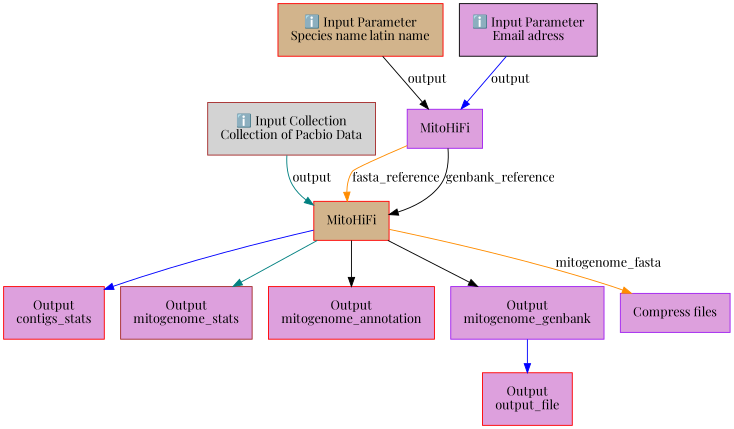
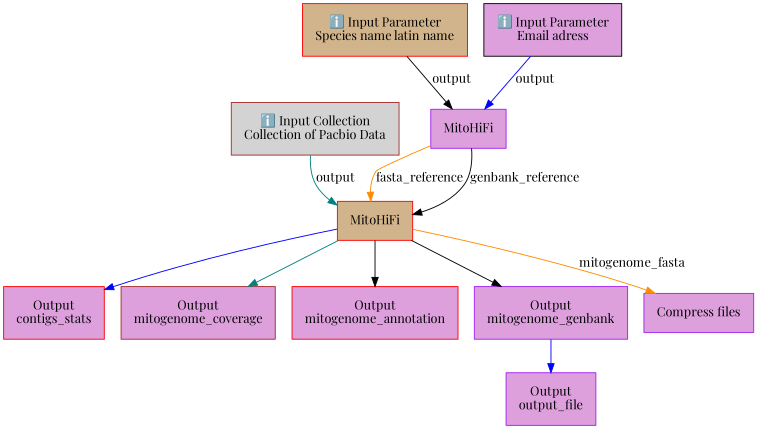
node "Output mitogenome_stats": label "Output mitogenome_stats" -> "Output mitogenome_coverage"
node "Output output_file": color red -> purple
